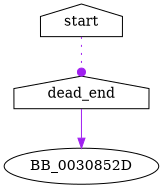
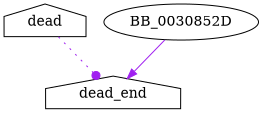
node "start": label "start" -> "dead"
edge "dead_end" -> "BB_0030852D": reversed
